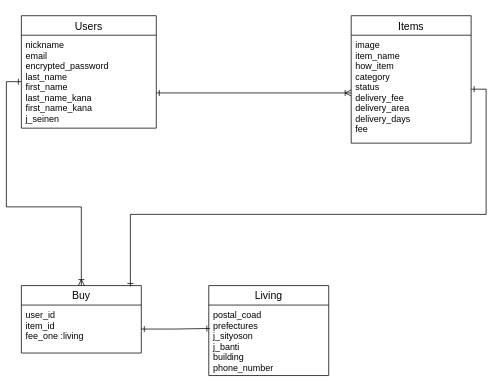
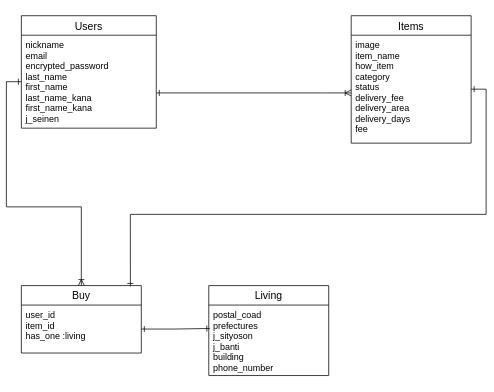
node "user_id item_id fee_one :living": label "user_id item_id fee_one :living" -> "user_id item_id has_one :living"
